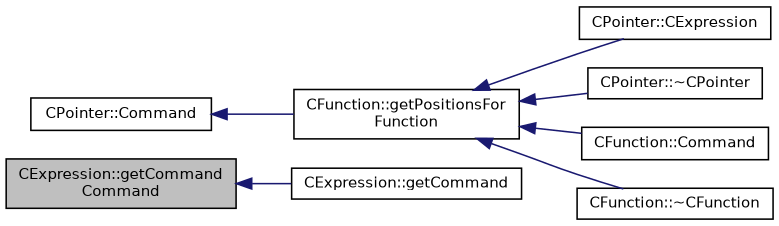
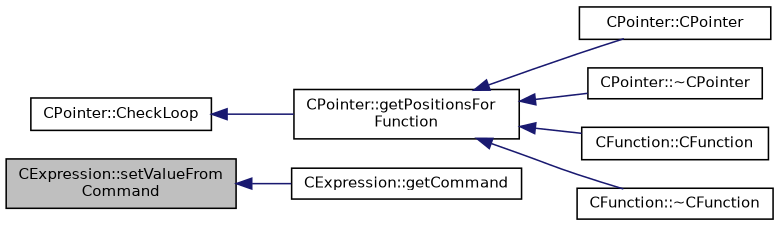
node "CPointer::CExpression": label "CPointer::CExpression" -> "CPointer::CPointer"
node "CPointer::Command": label "CPointer::Command" -> "CPointer::CheckLoop"
node "CFunction::getPositionsFor Function": label "CFunction::getPositionsFor Function" -> "CPointer::getPositionsFor Function"
node "CFunction::Command": label "CFunction::Command" -> "CFunction::CFunction"
node "CExpression::getCommand Command": label "CExpression::getCommand Command" -> "CExpression::setValueFrom Command"
